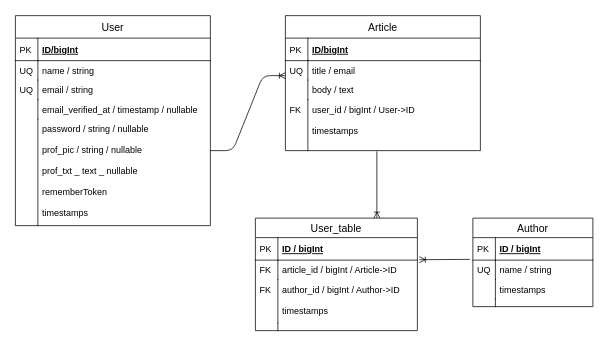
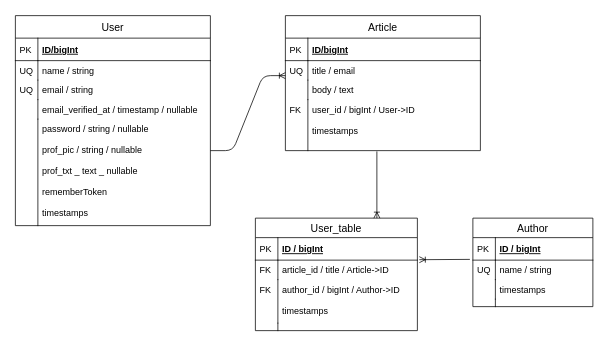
node "article_id / bigInt / Article->ID": label "article_id / bigInt / Article->ID" -> "article_id / title / Article->ID"
